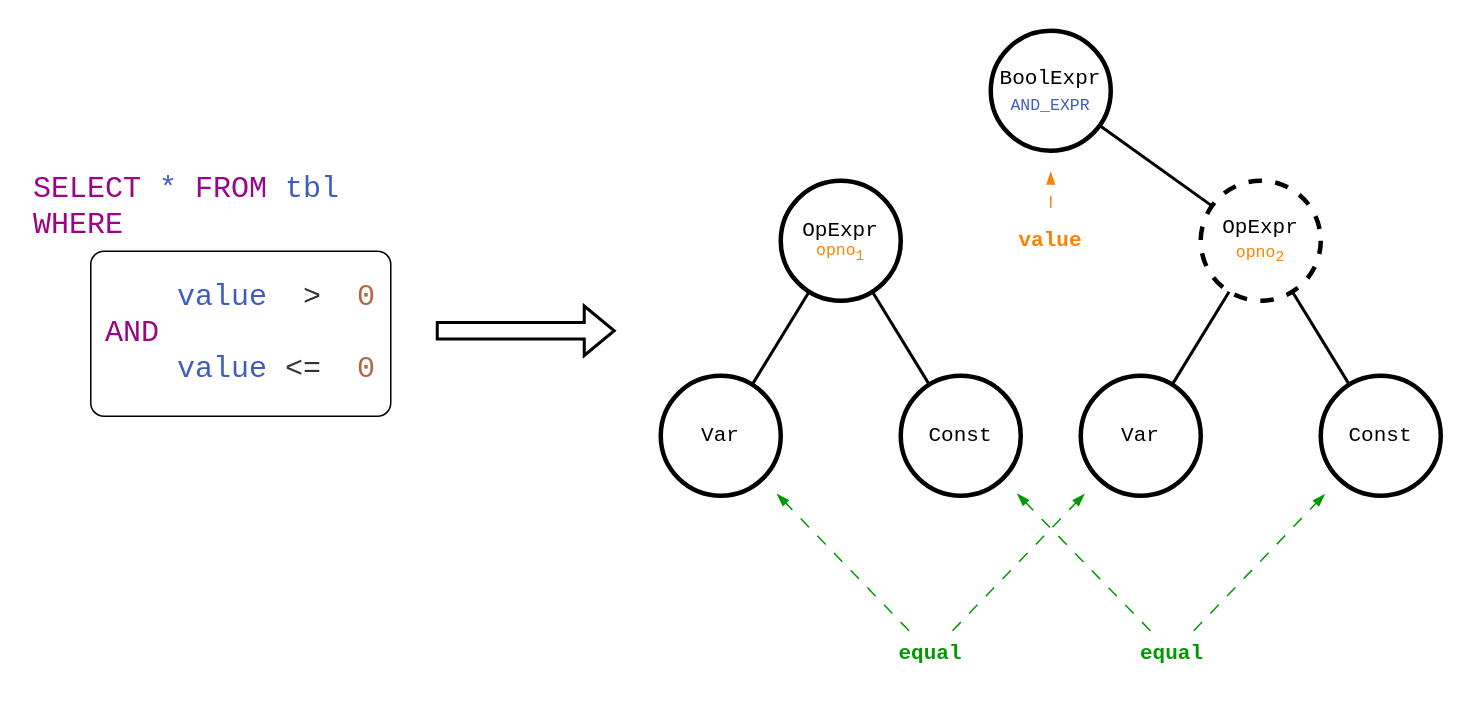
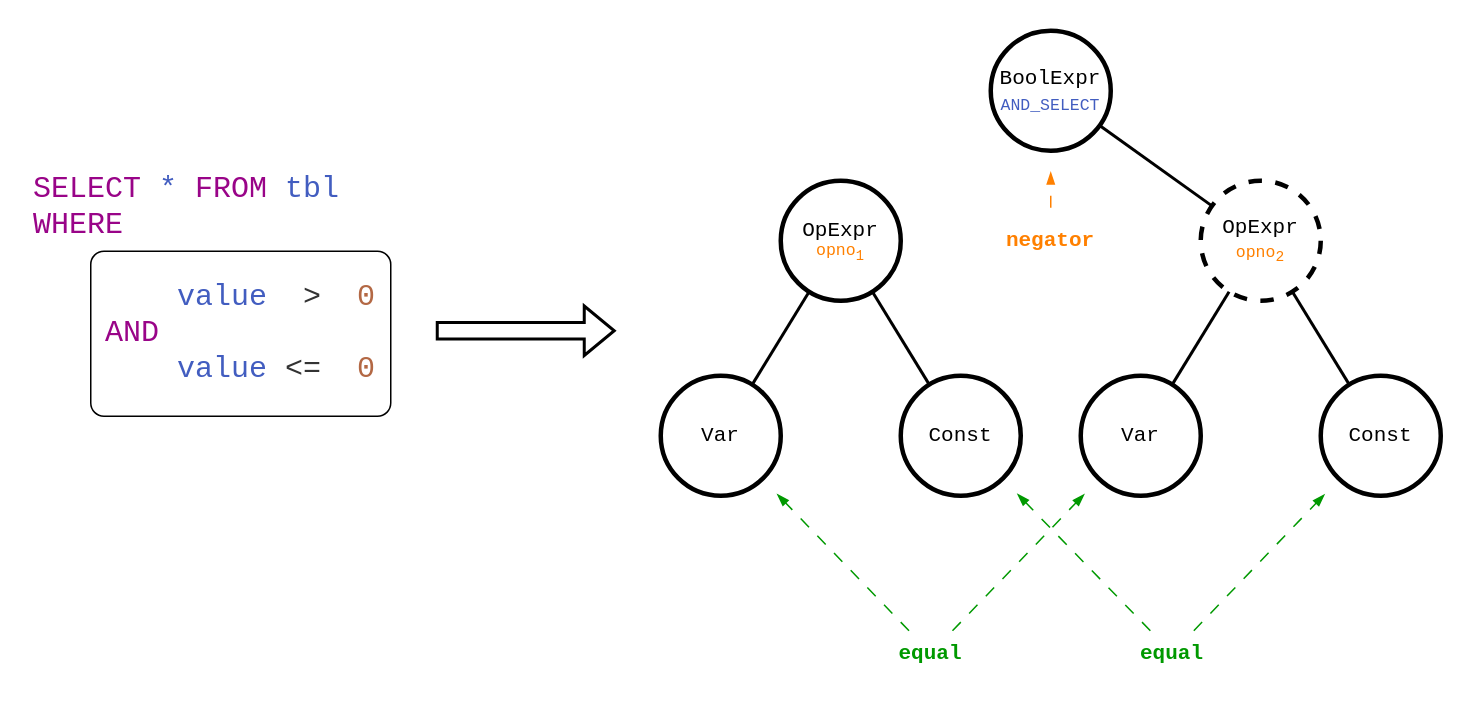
node "BoolExpr AND_EXPR": label "BoolExpr AND_EXPR" -> "BoolExpr AND_SELECT"
node "value": label "value" -> "negator"
